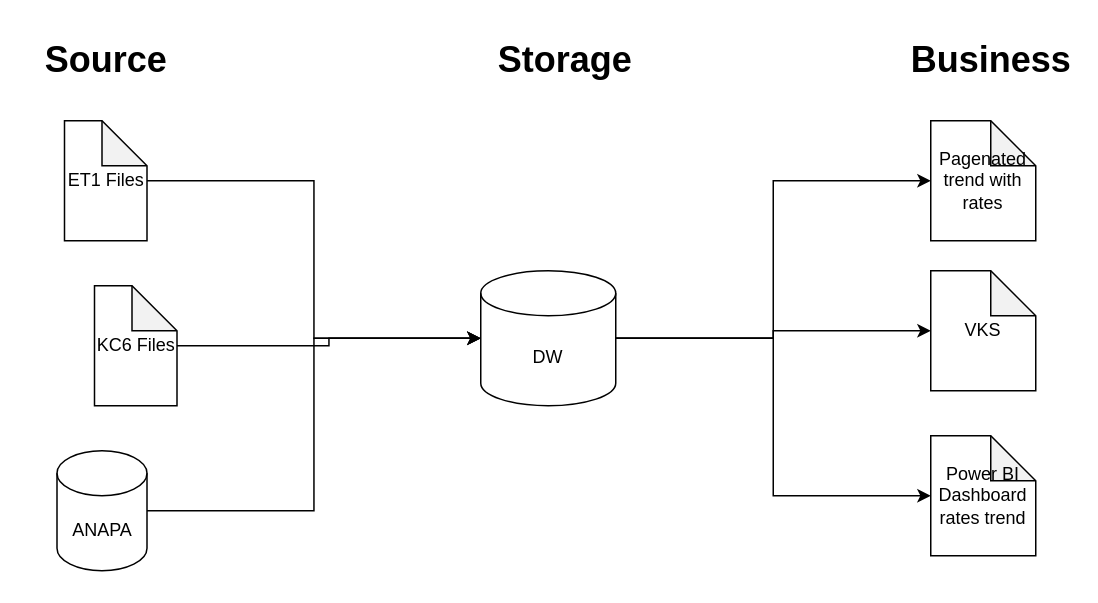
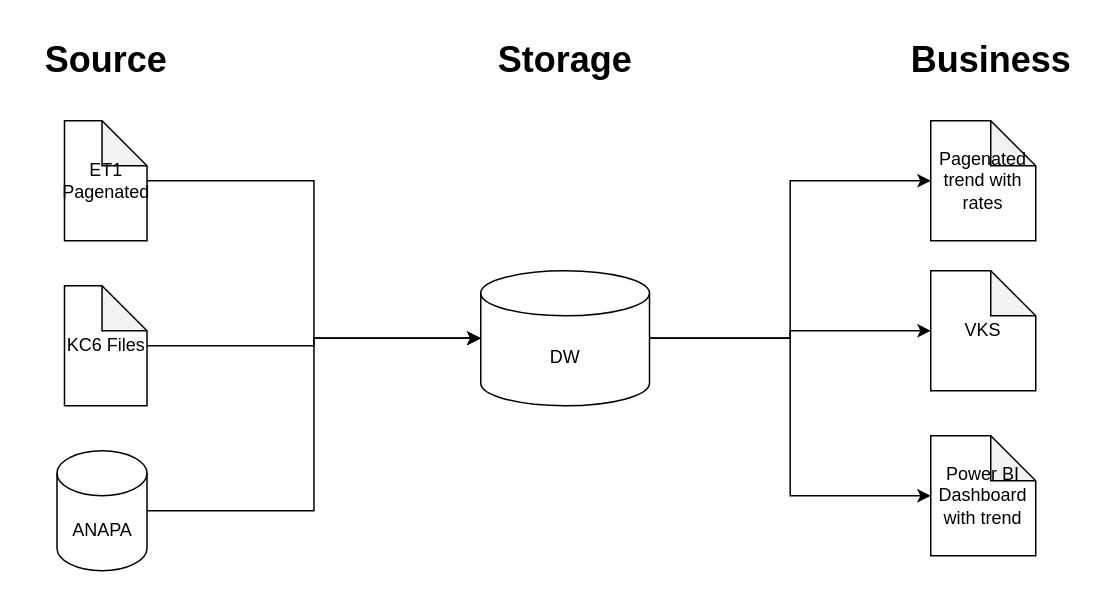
node "ЕТ1 Files": label "ЕТ1 Files" -> "ЕТ1 Pagenated"
node "DW": size 135x135 -> 169x135
node "KC6 Files": moved (136, 346) -> (106, 346)
node "Power BI Dashboard rates trend": label "Power BI Dashboard rates trend" -> "Power BI Dashboard with trend"
